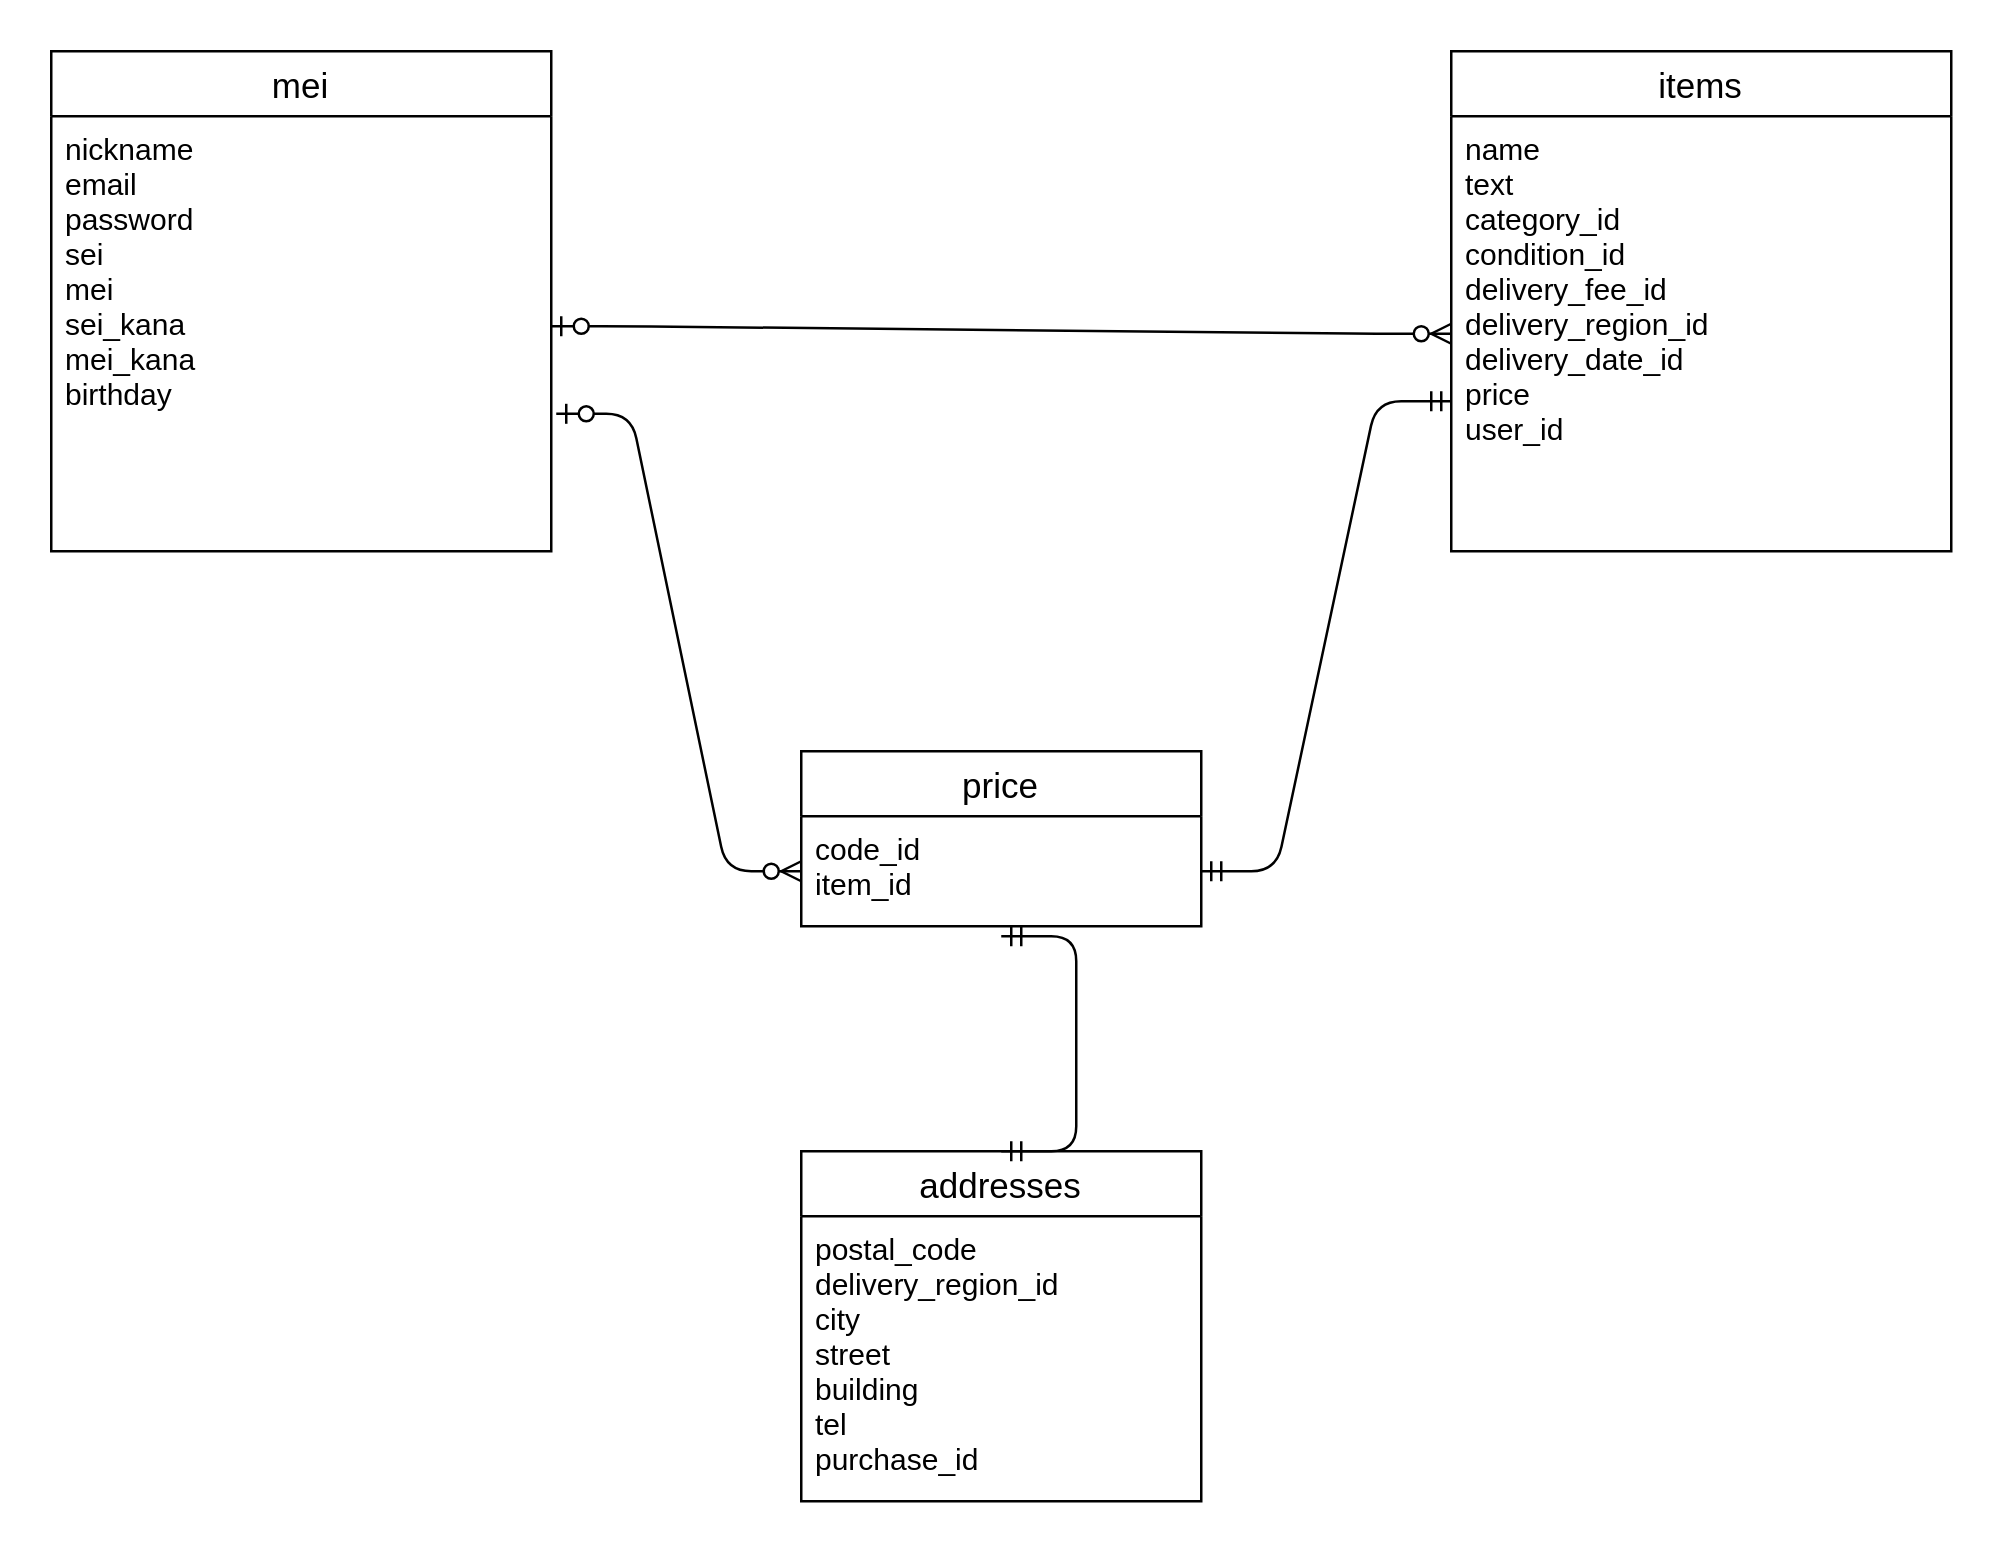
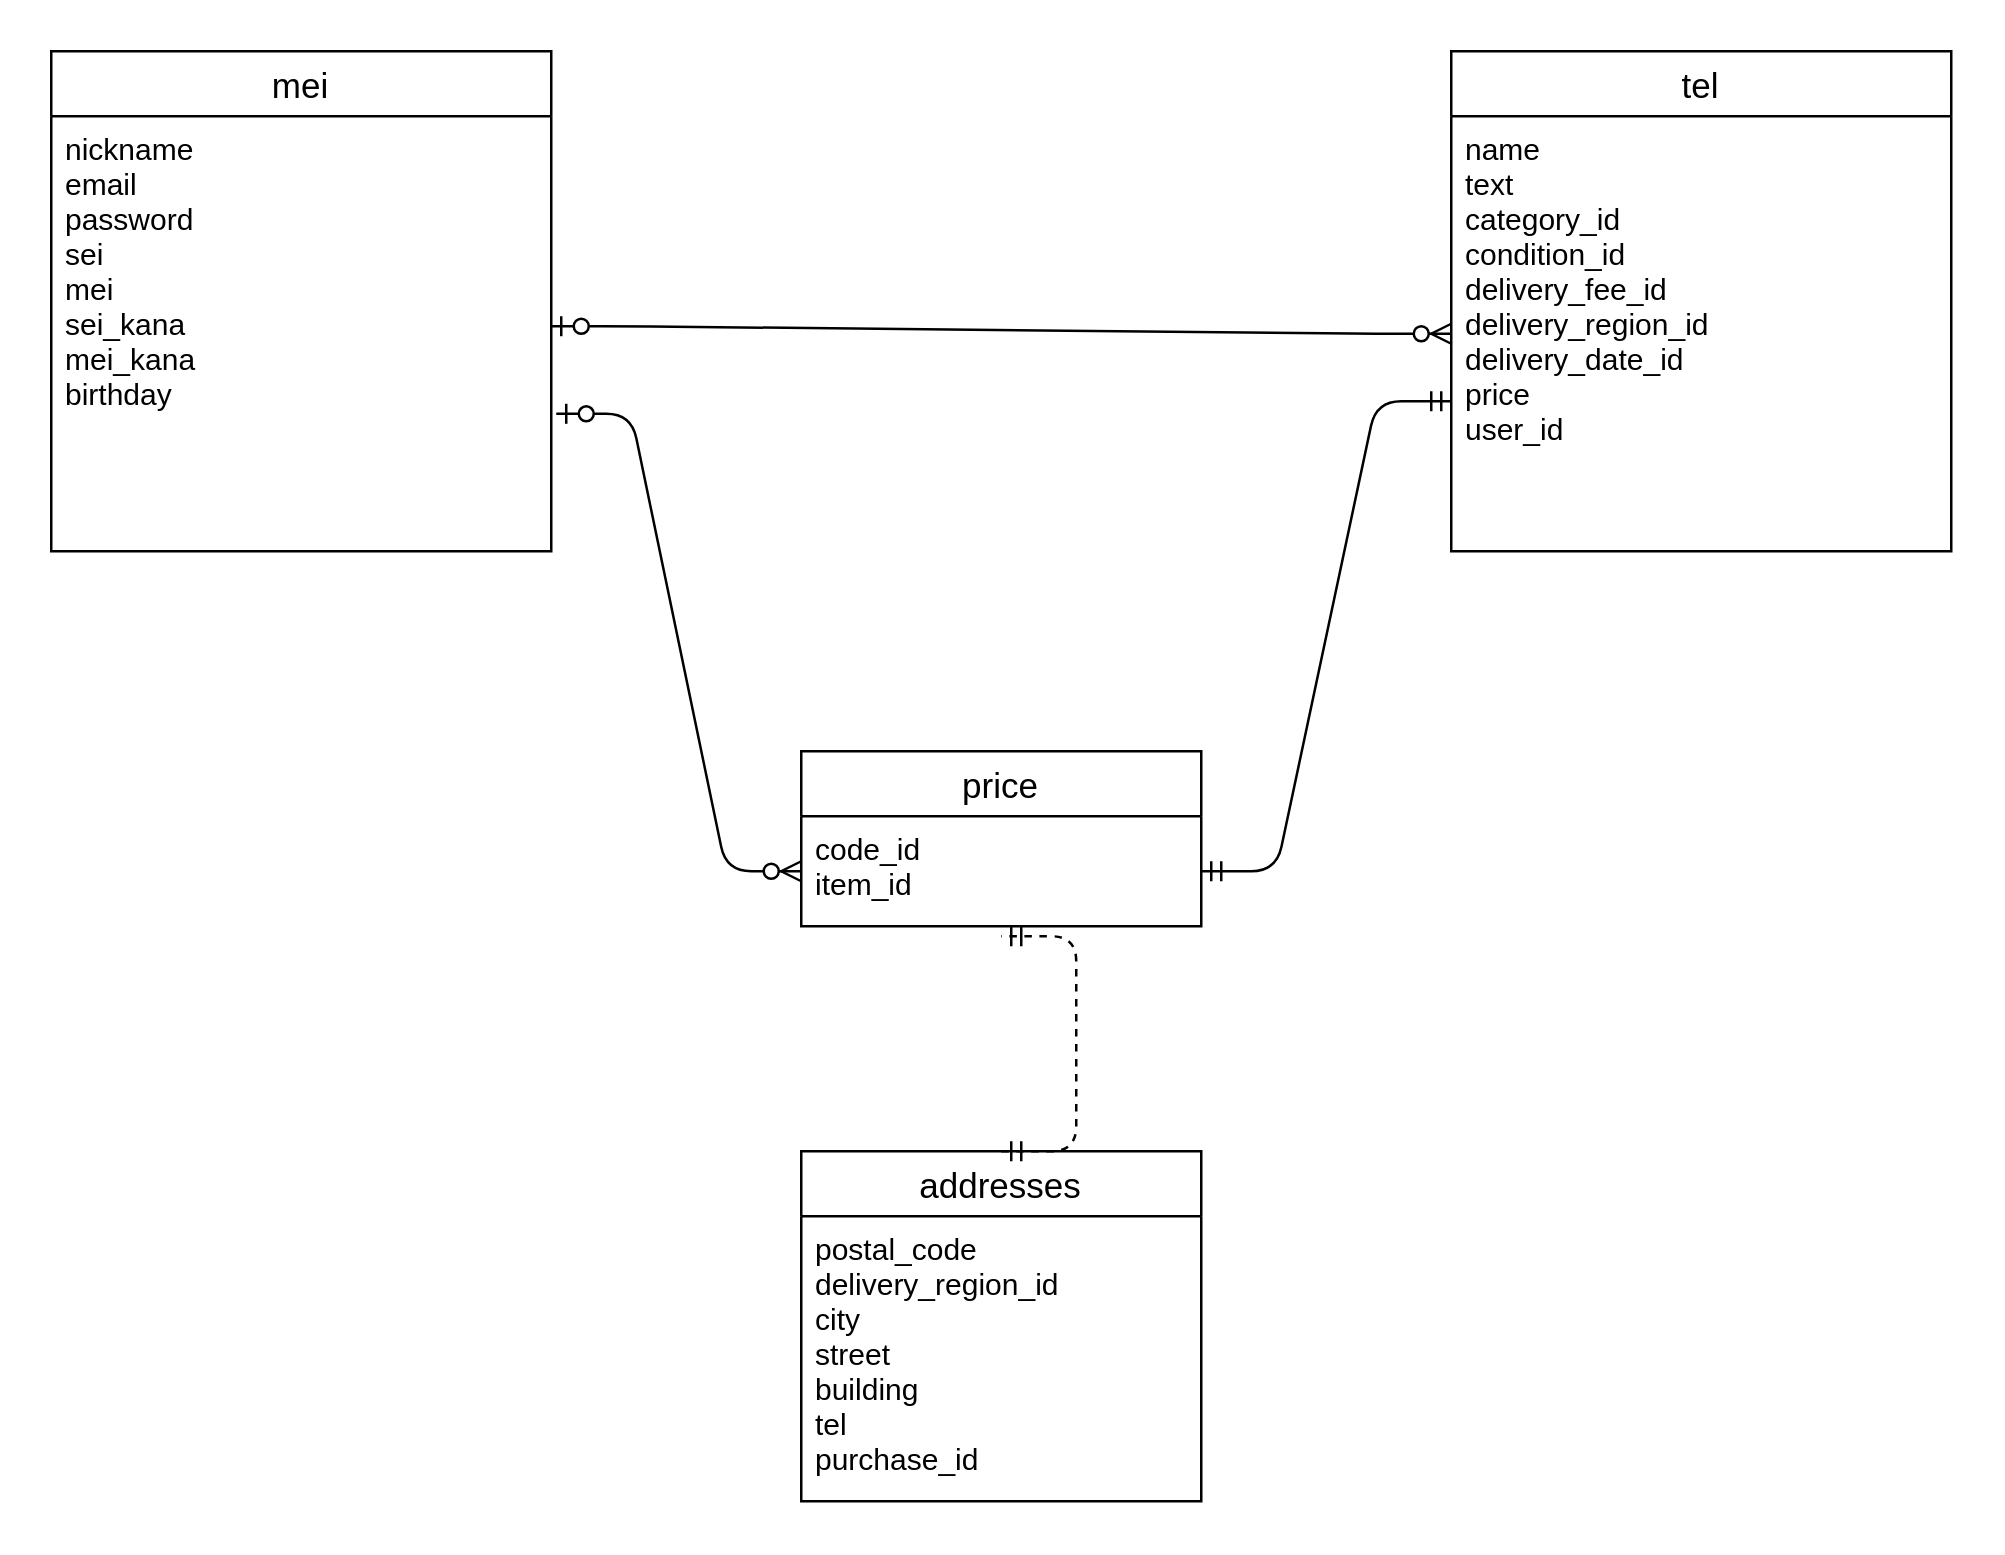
node "items": label "items" -> "tel"
edge "code_id item_id" -- "addresses": style solid -> dashed
